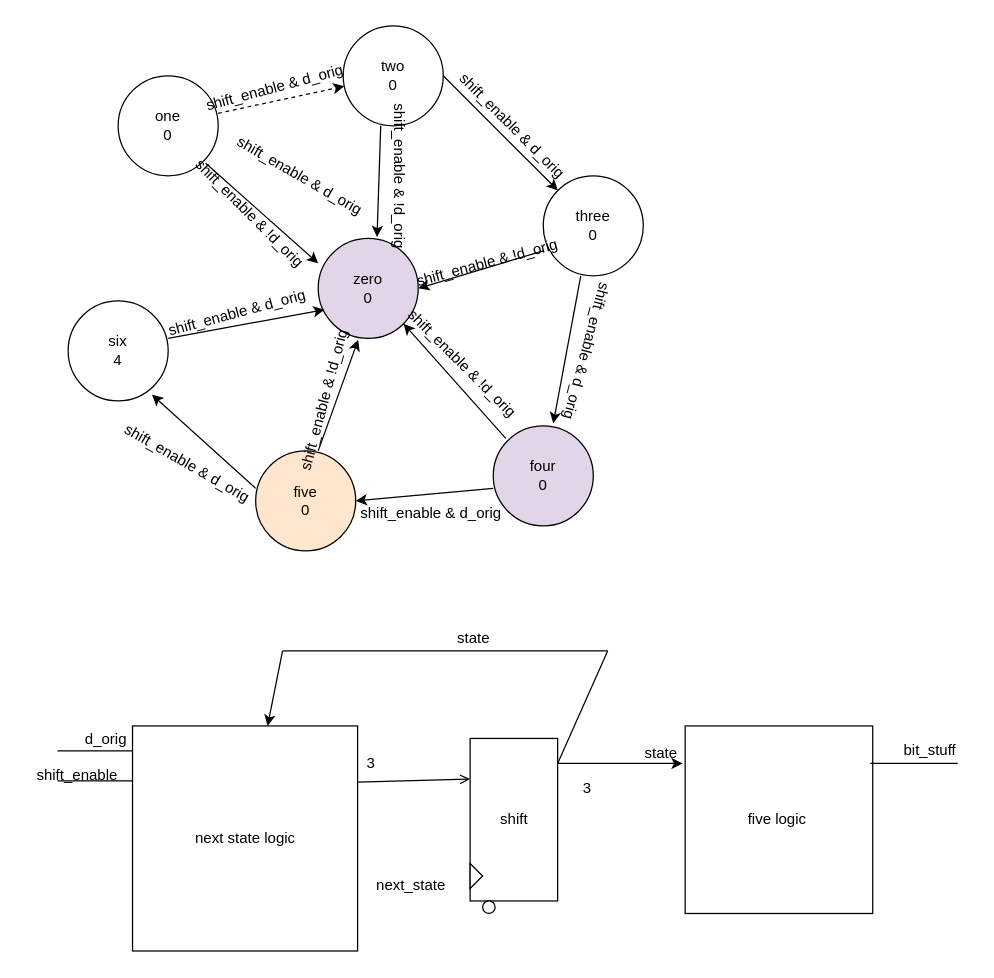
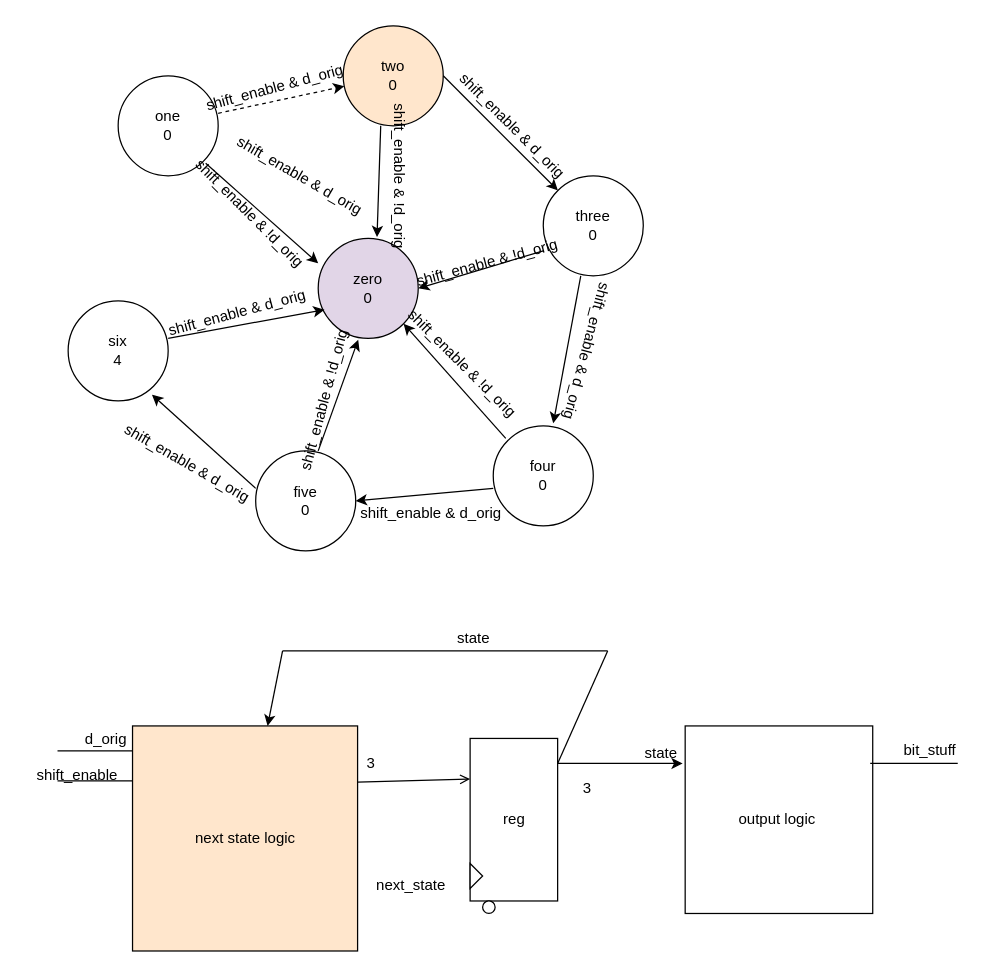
node "two 0": fillcolor #ffffff -> #ffe6cc
node "four 0": fillcolor #e1d5e7 -> #ffffff
node "five 0": fillcolor #ffe6cc -> #ffffff
node "shift": label "shift" -> "reg"
node "five logic": label "five logic" -> "output logic"
node "next state logic": fillcolor #ffffff -> #ffe6cc
